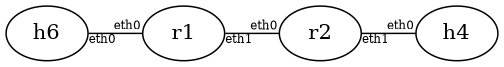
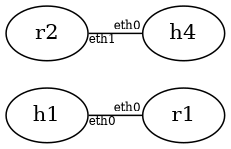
node "h6": label "h6" -> "h1"
edge "r1" -- "r2": removed
